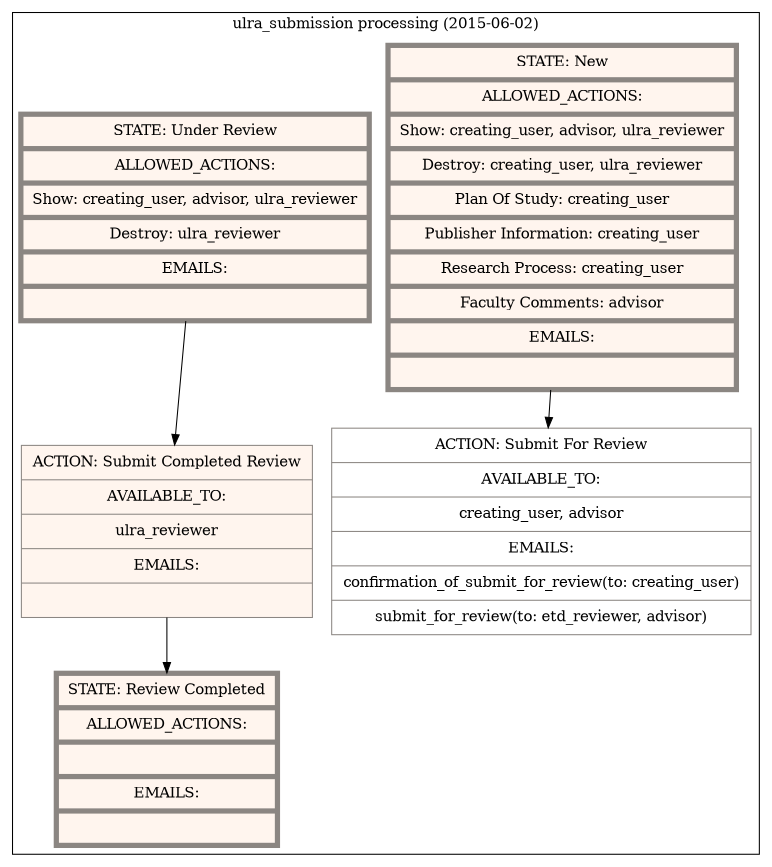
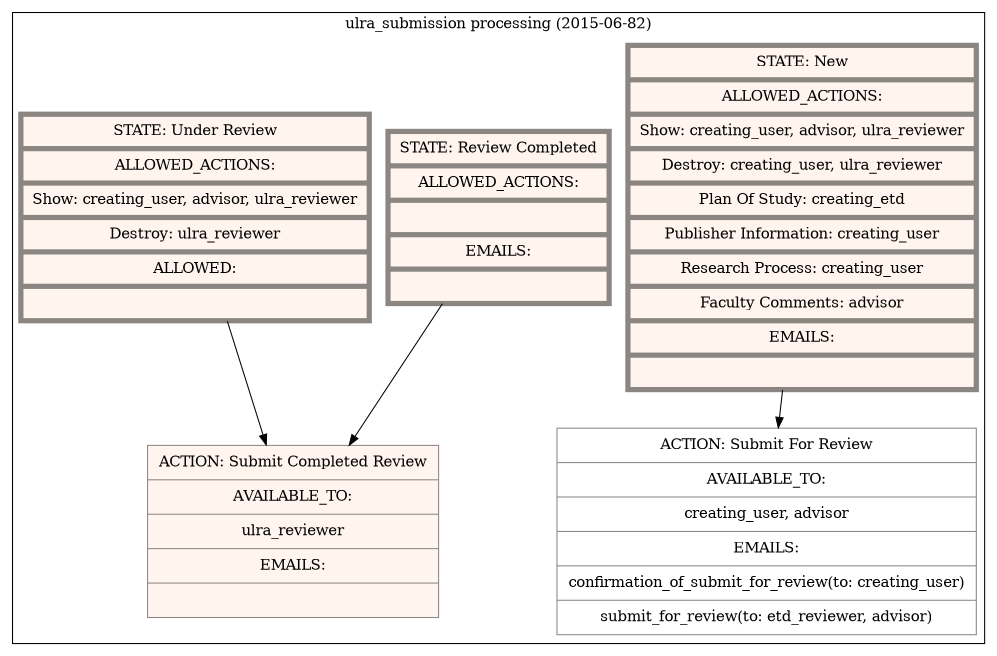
cluster "ulra_submission processing (2015-06-02)": label "ulra_submission processing (2015-06-02)" -> "ulra_submission processing (2015-06-82)"
node "STATE: New": text "Plan Of Study: creating_user" -> "Plan Of Study: creating_etd"
node "STATE: Under Review": text "EMAILS:" -> "ALLOWED:"
edge "ACTION: Submit Completed Review" -> "STATE: Review Completed": reversed
